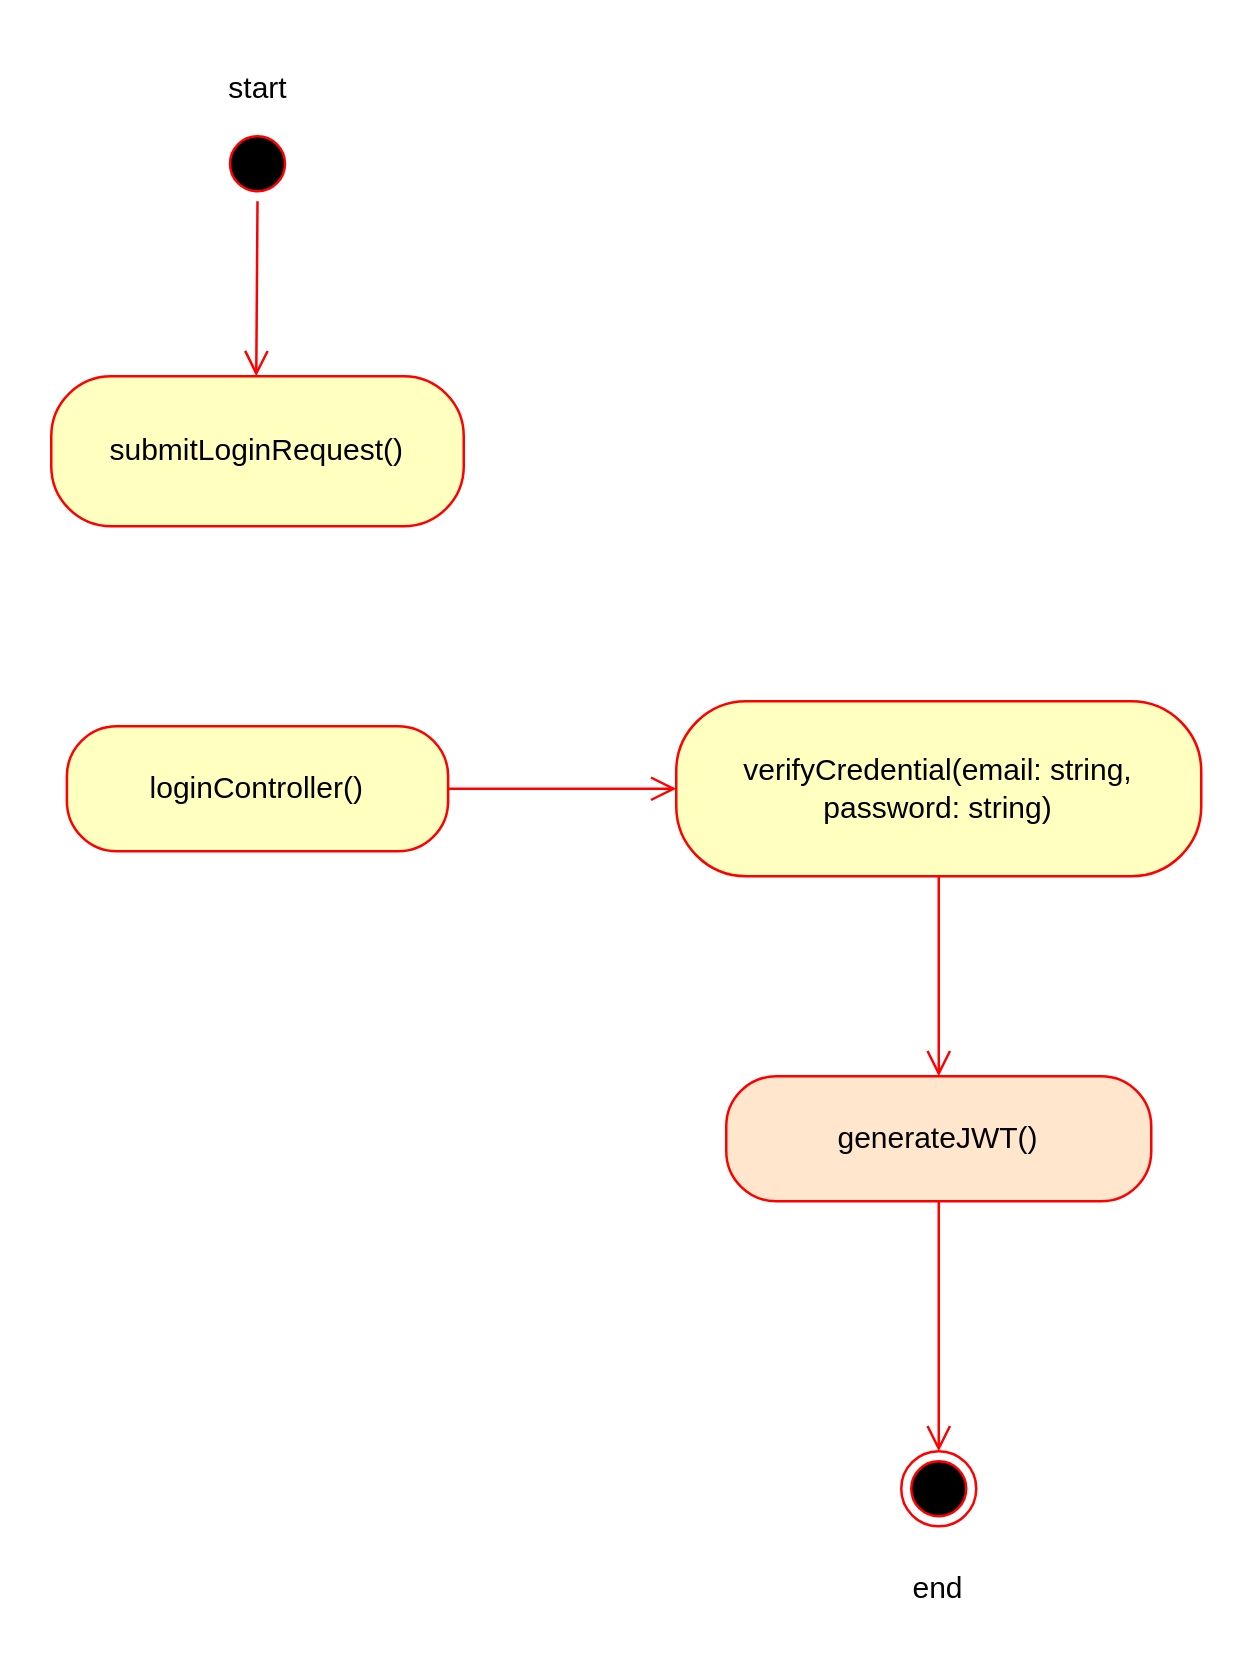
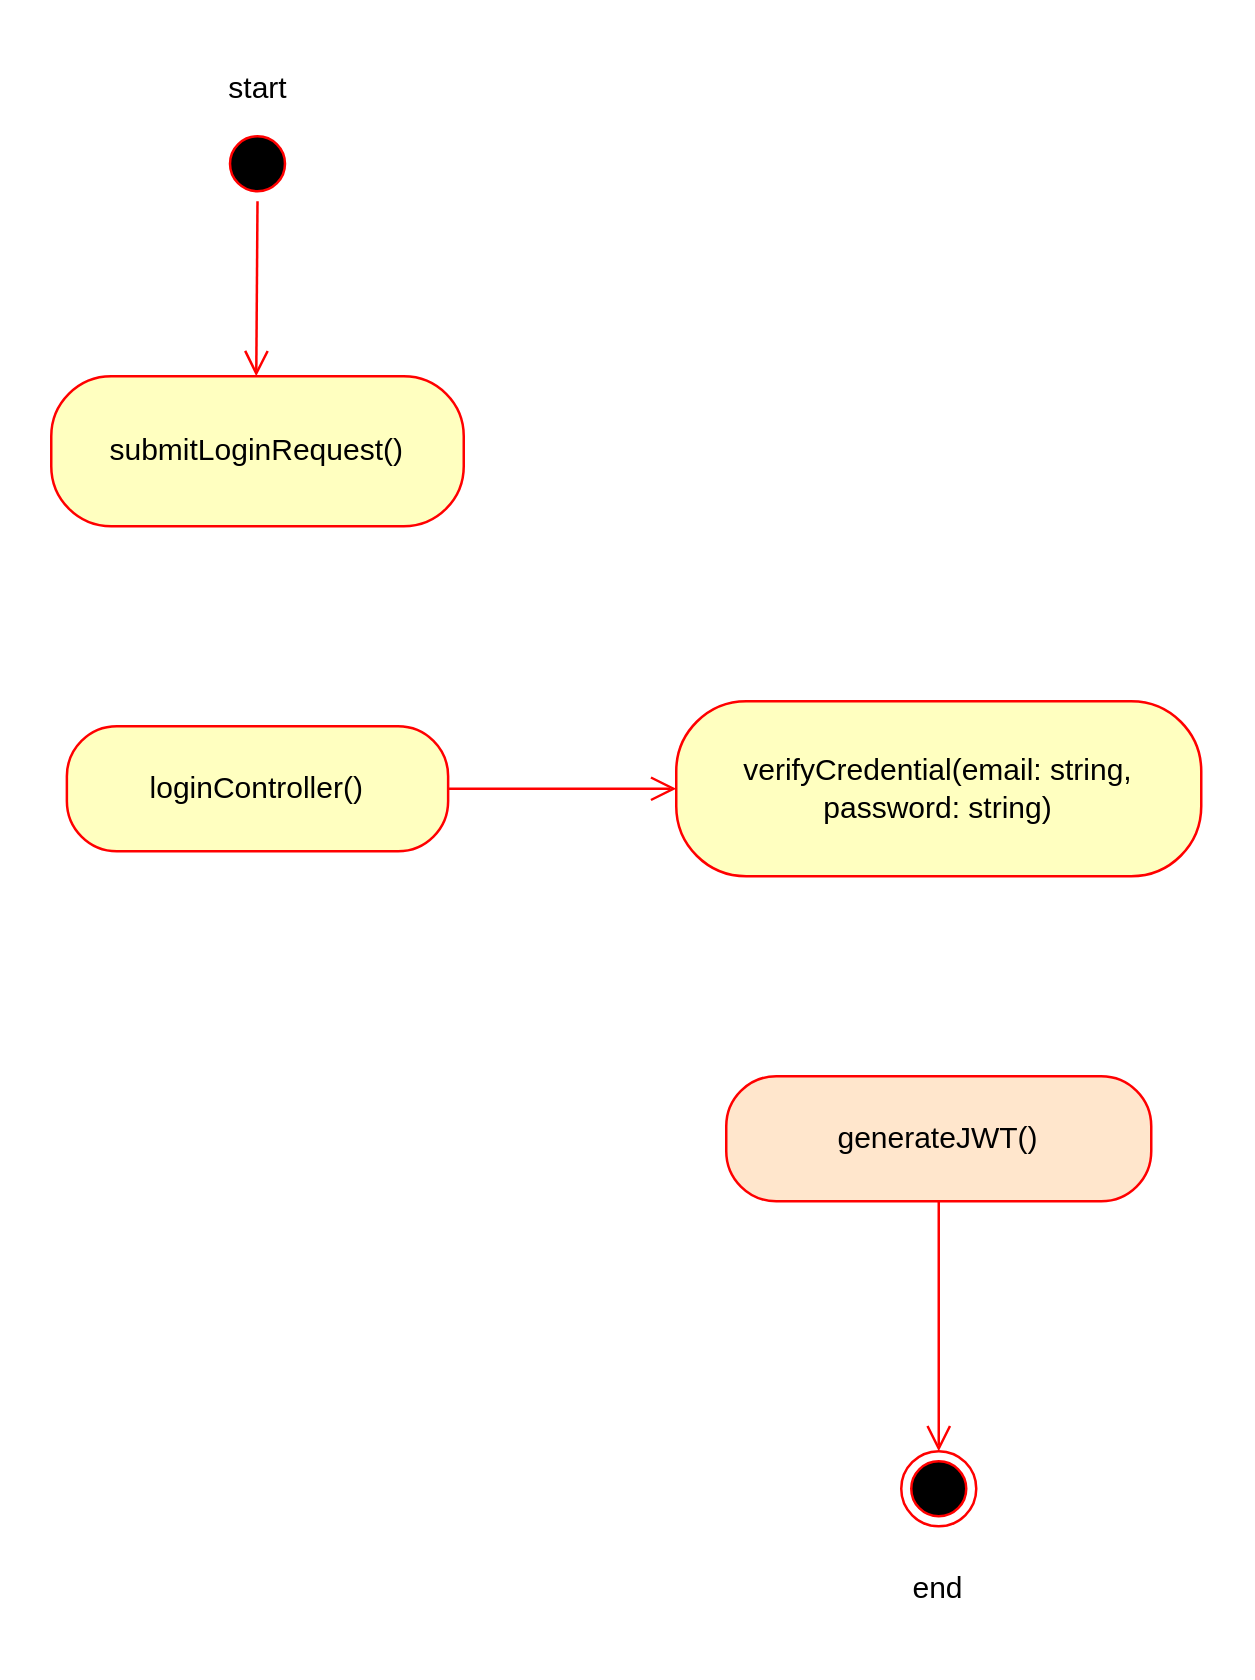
edge "verifyCredential(email: string, password: string)" -> "generateJWT()": removed
